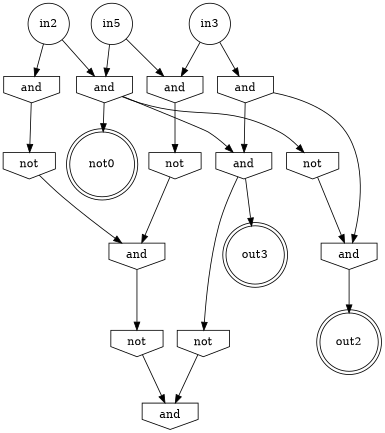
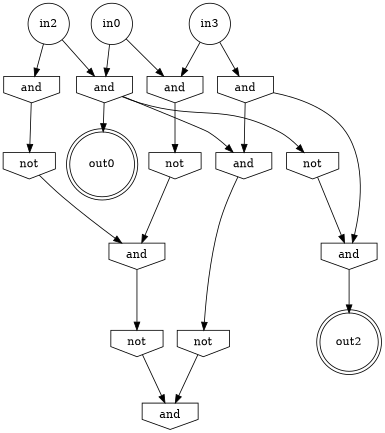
node "in5": label "in5" -> "in0"
node "not0": label "not0" -> "out0"
node "out3": removed
